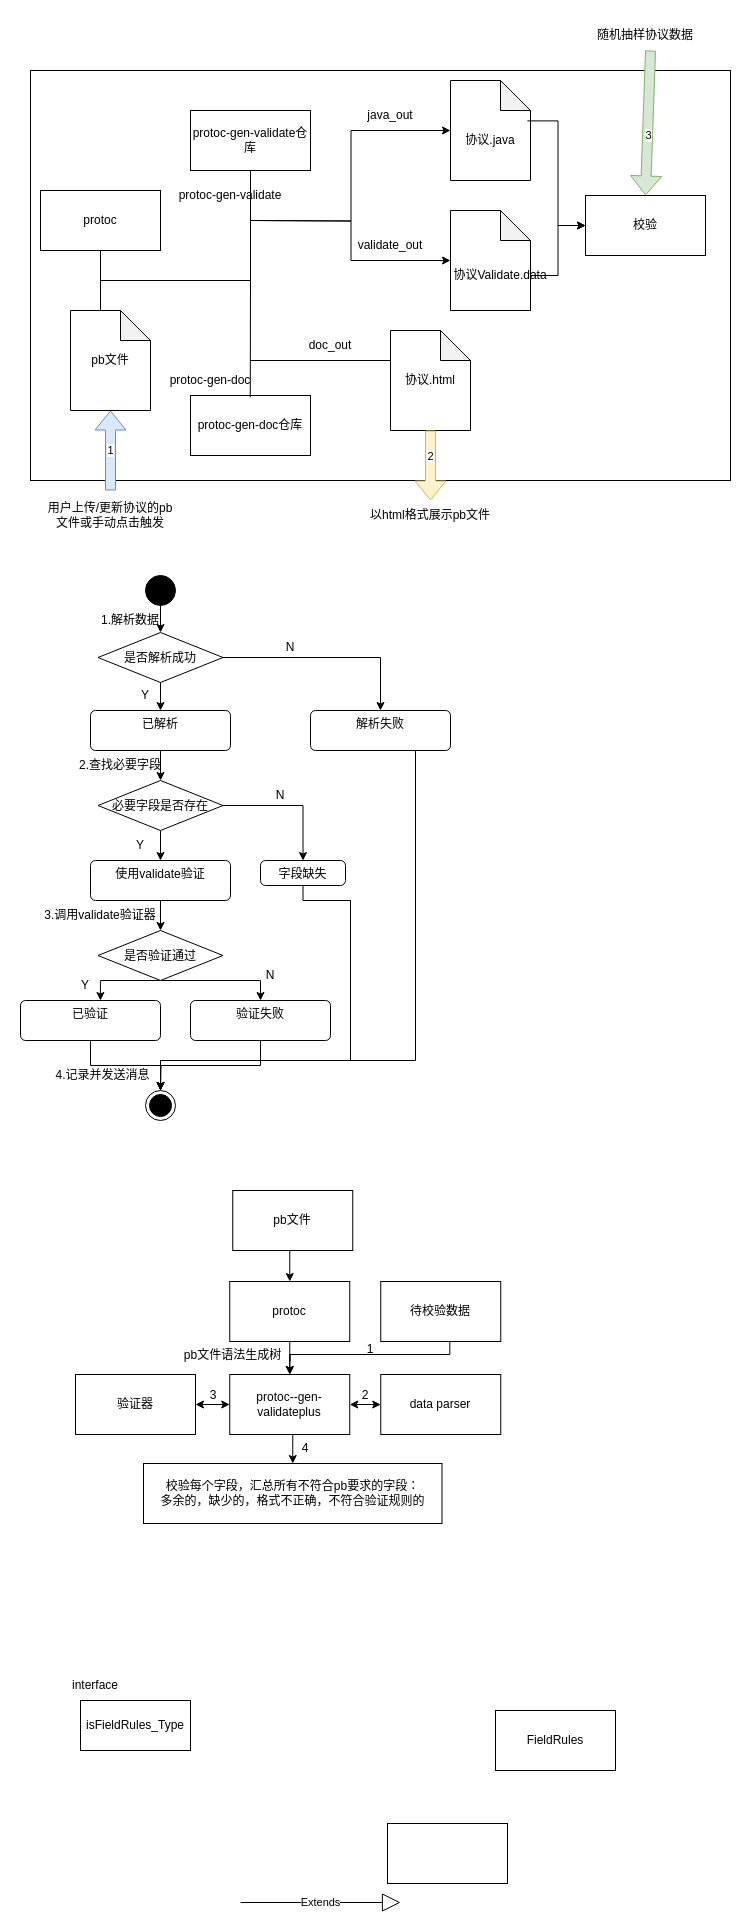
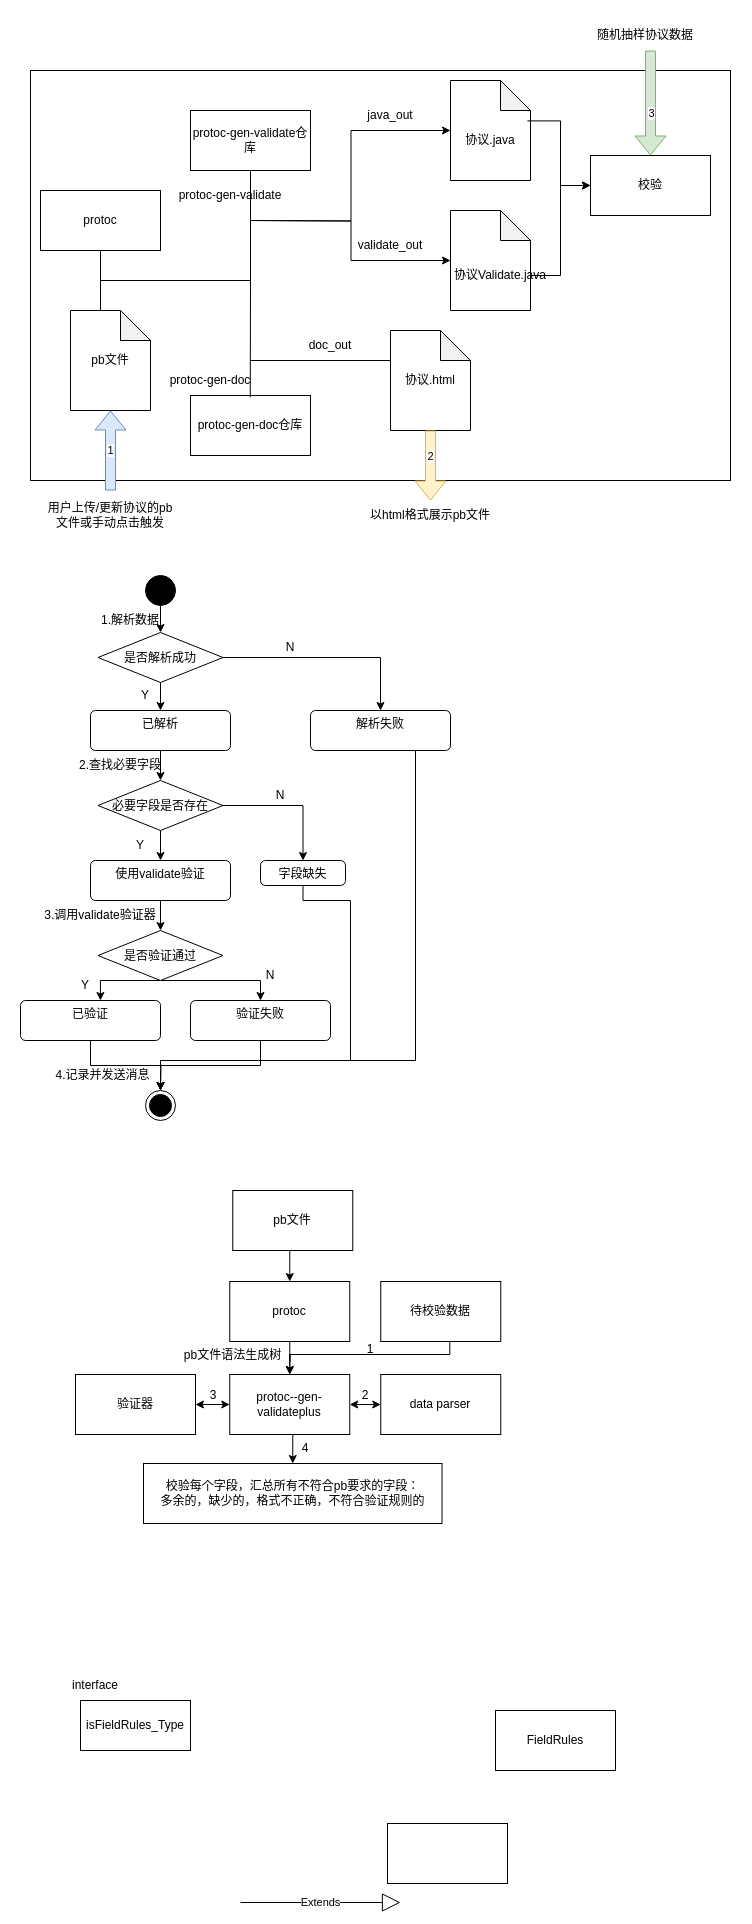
node "校验": moved (646, 226) -> (651, 186)
node "协议Validate.data": label "协议Validate.data" -> "协议Validate.java"
